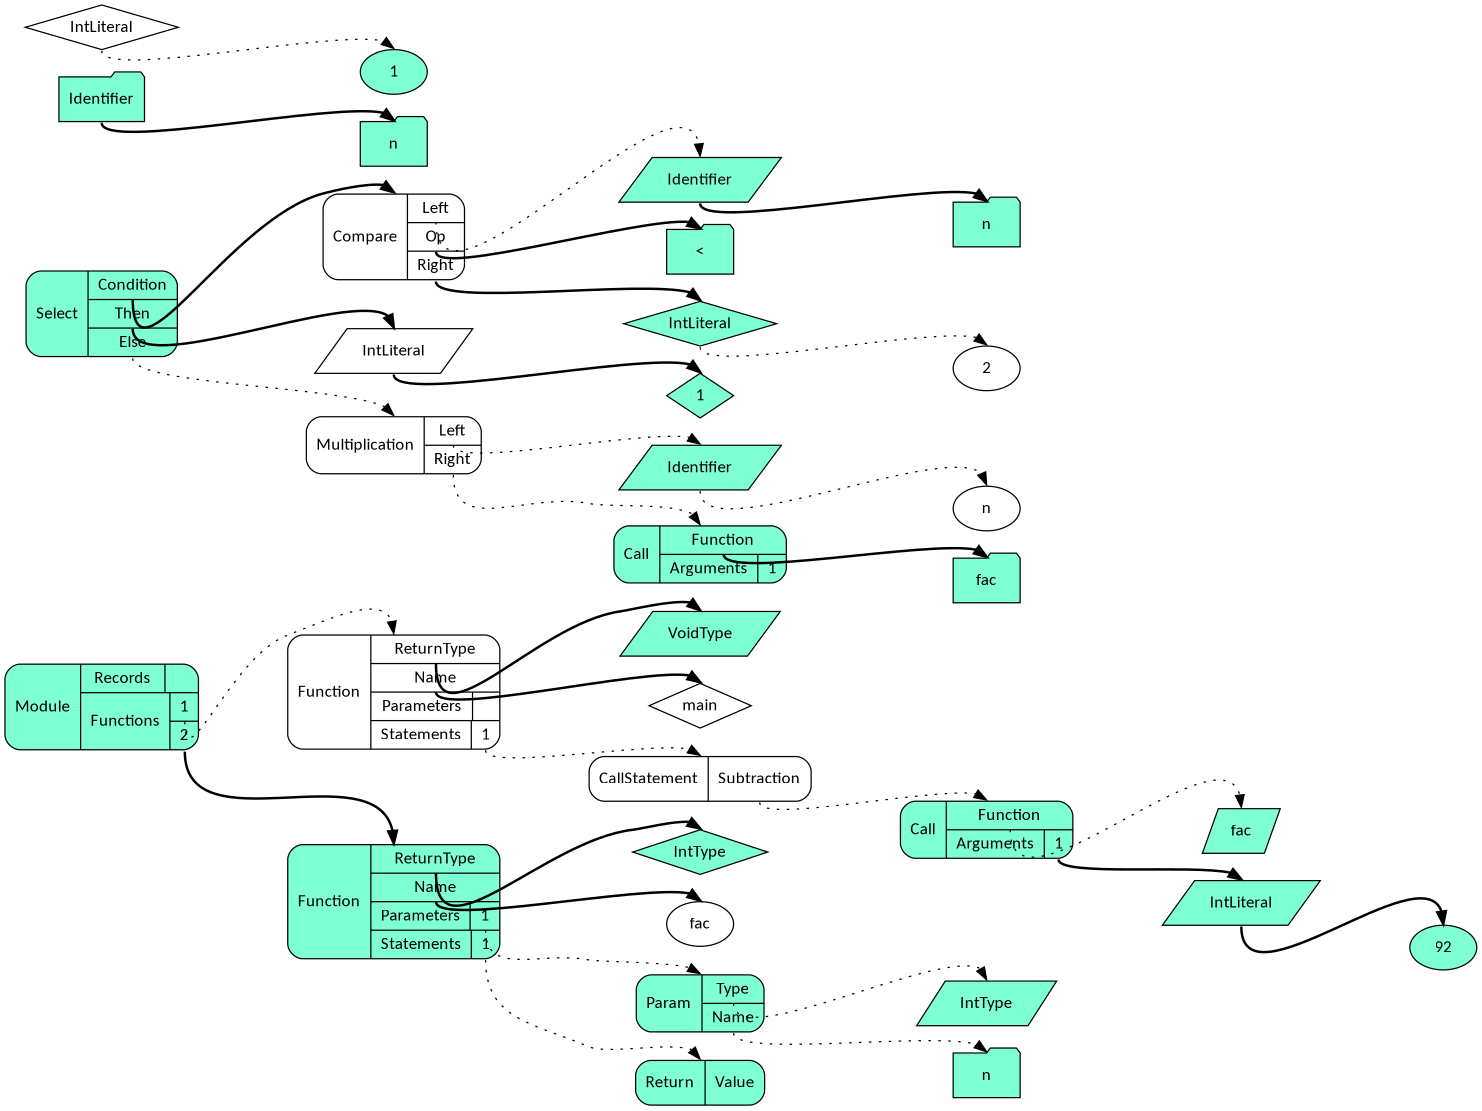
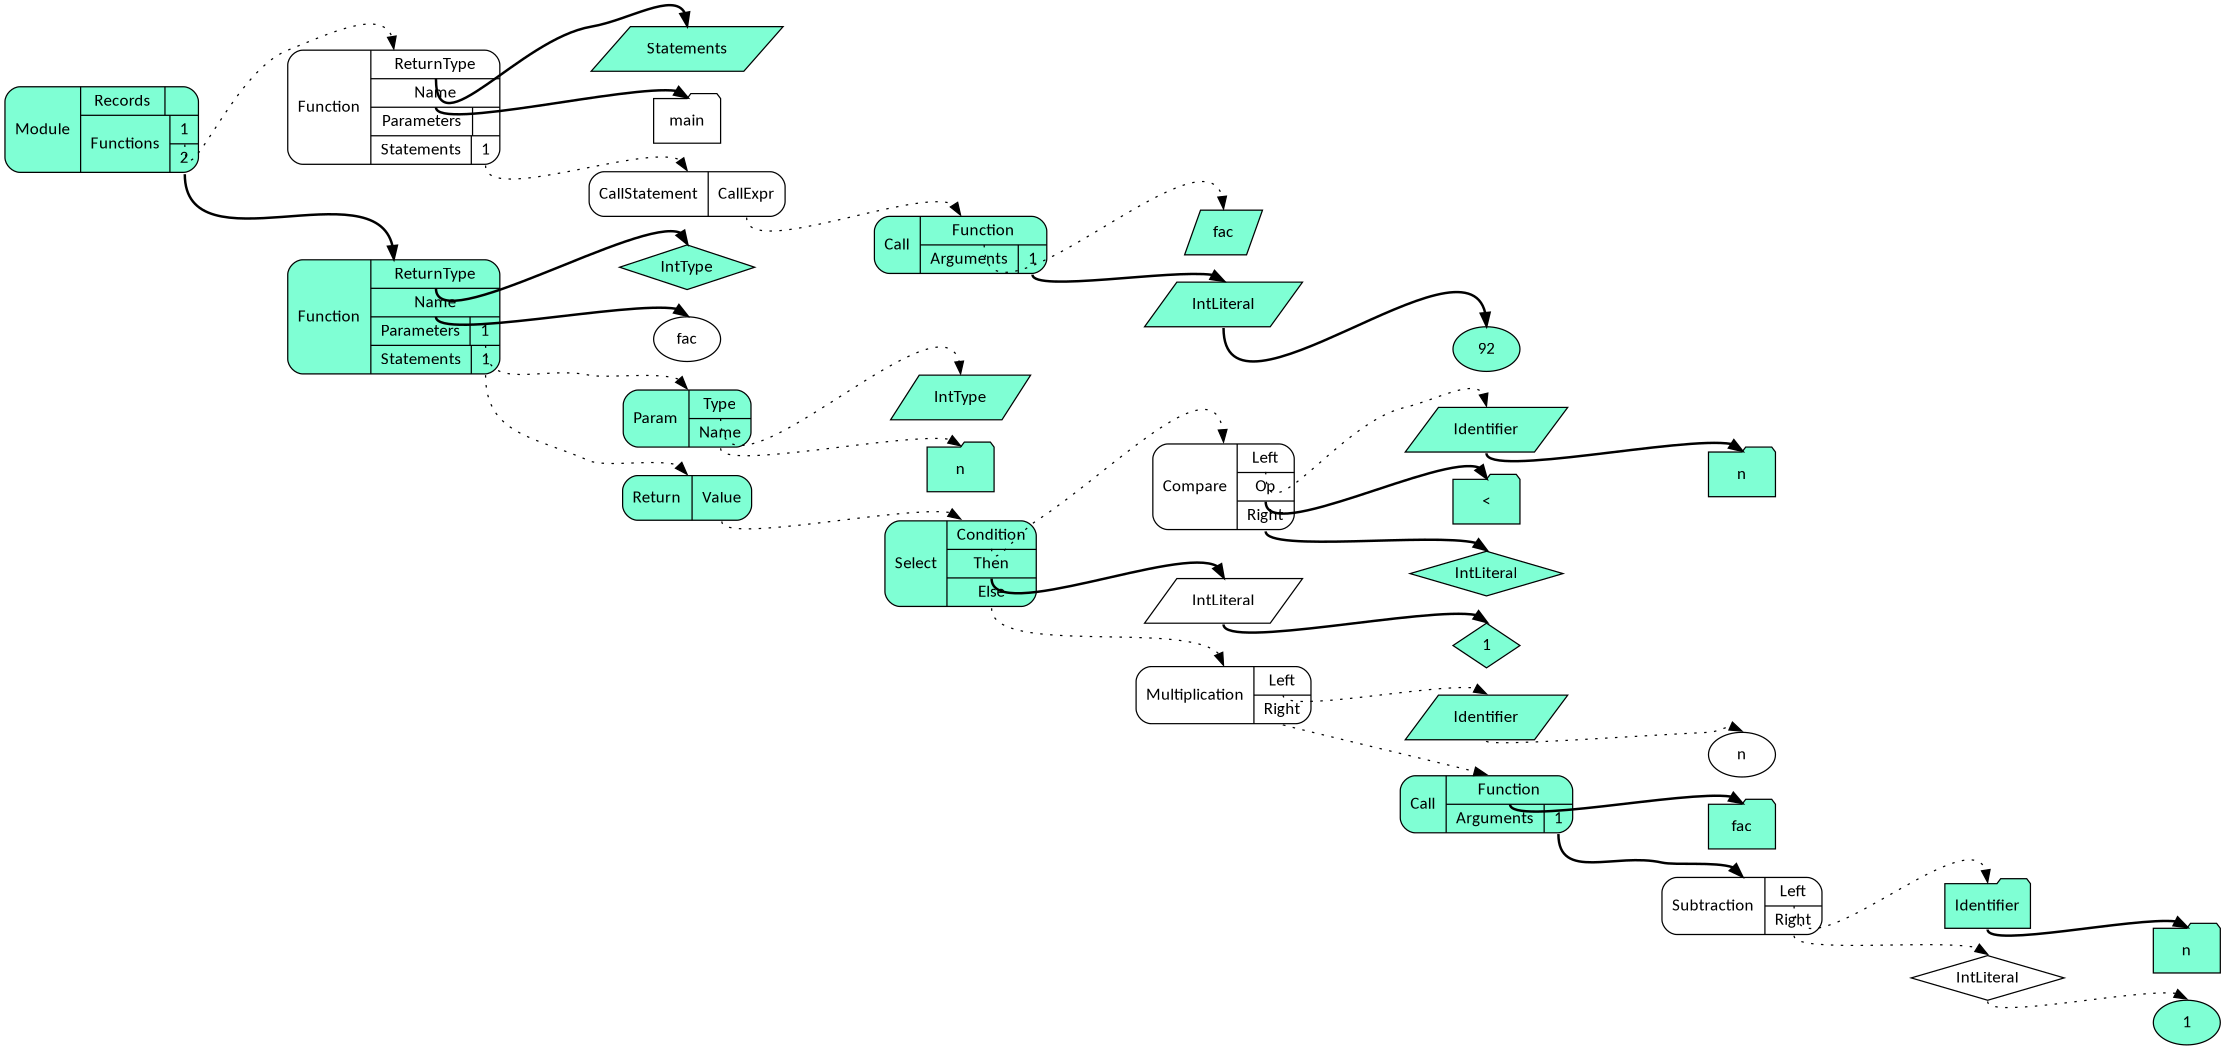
edge "Select" -> "Compare": style bold -> dotted
node "2": removed
edge "Return" -> "Select": added
node "VoidType": label "VoidType" -> "Statements"
node "main": shape diamond -> folder
node "CallStatement": text "Subtraction" -> "CallExpr"
node "Subtraction": added
